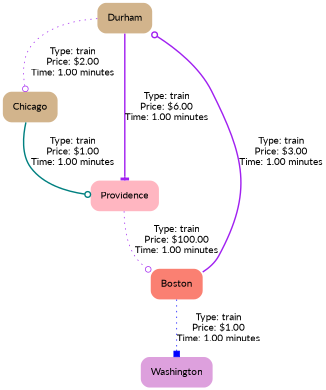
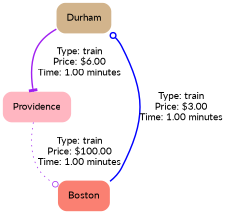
node "Chicago": removed
edge "Boston" -> "Durham": color purple -> blue
node "Washington": removed
